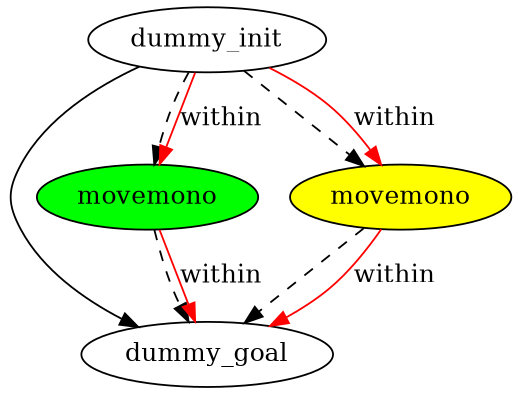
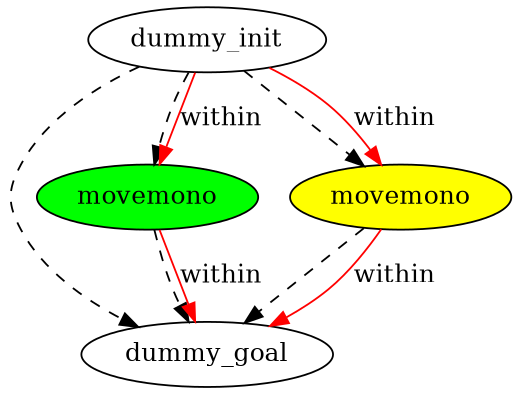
edge "dummy_init" -> "dummy_goal": style solid -> dashed
